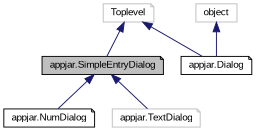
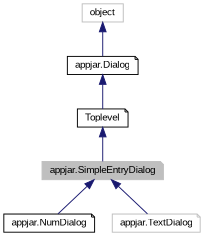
node "Toplevel": color grey75 -> black
edge "appjar.Dialog" -> "Toplevel": reversed
node "appjar.SimpleEntryDialog": color black -> grey75
